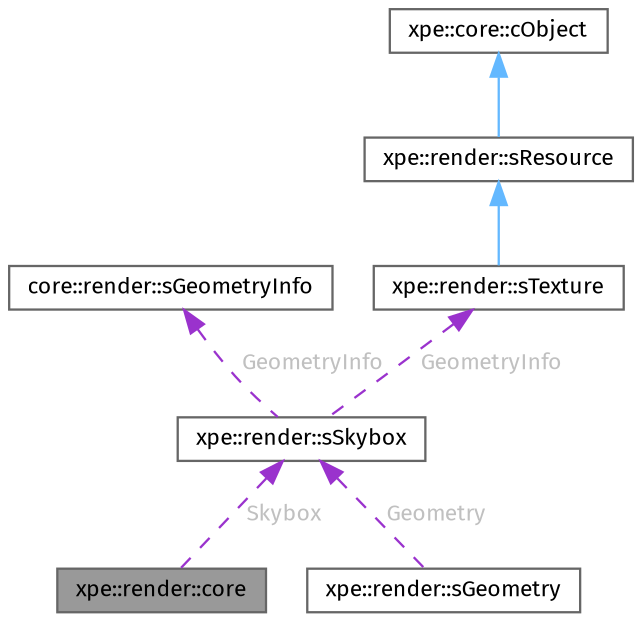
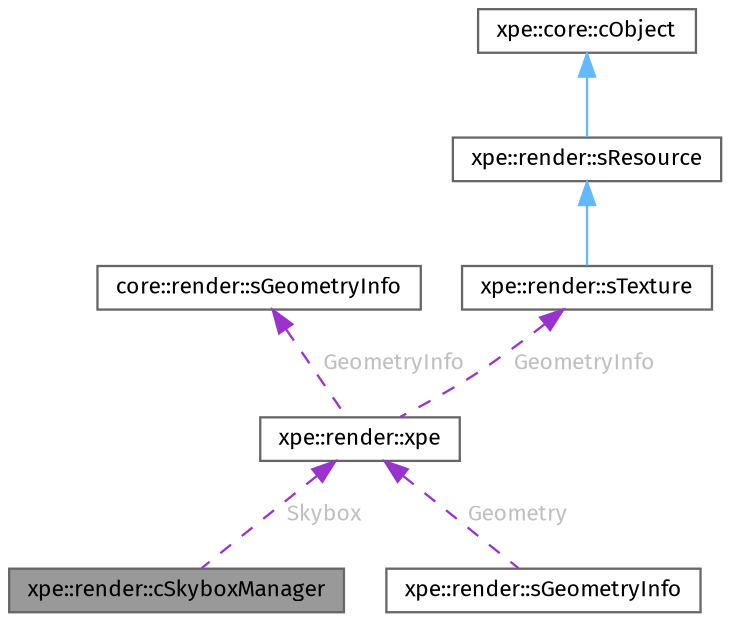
node "xpe::render::sSkybox": label "xpe::render::sSkybox" -> "xpe::render::xpe"
node "xpe::render::core": label "xpe::render::core" -> "xpe::render::cSkyboxManager"
node "xpe::render::sGeometry": label "xpe::render::sGeometry" -> "xpe::render::sGeometryInfo"
